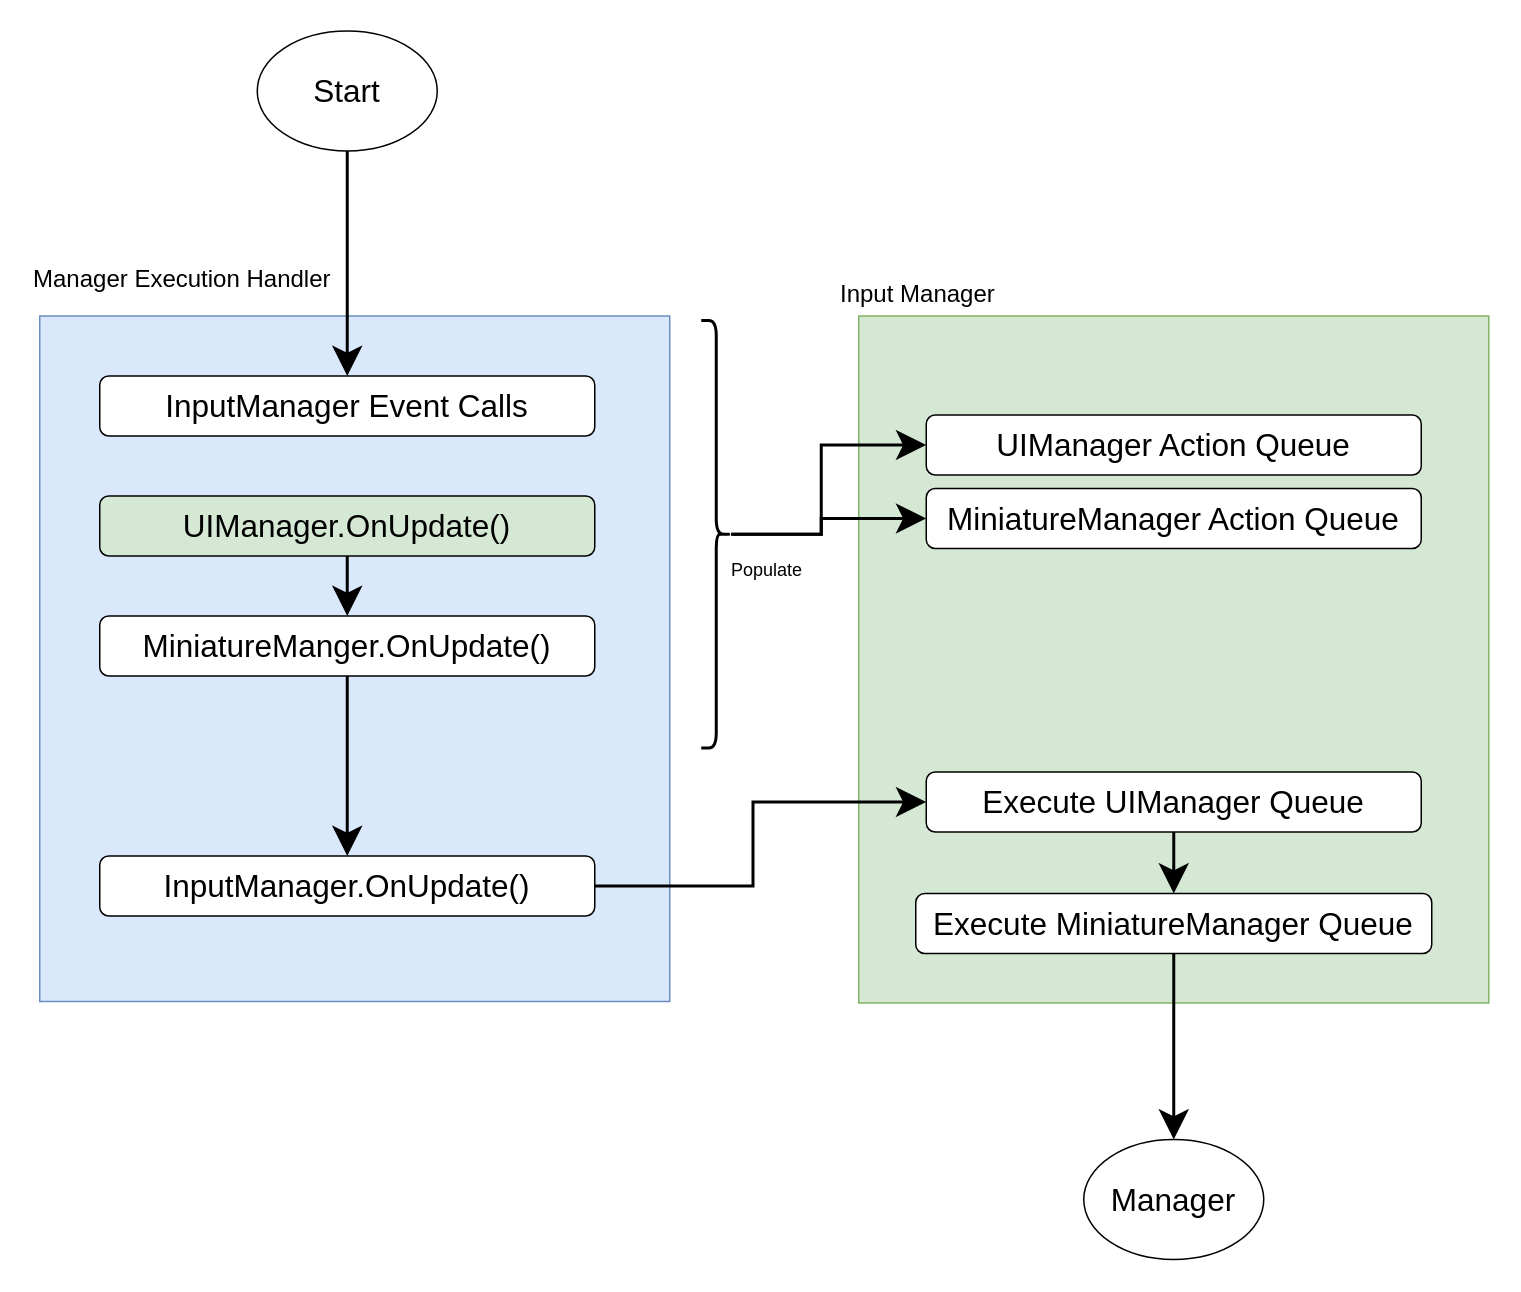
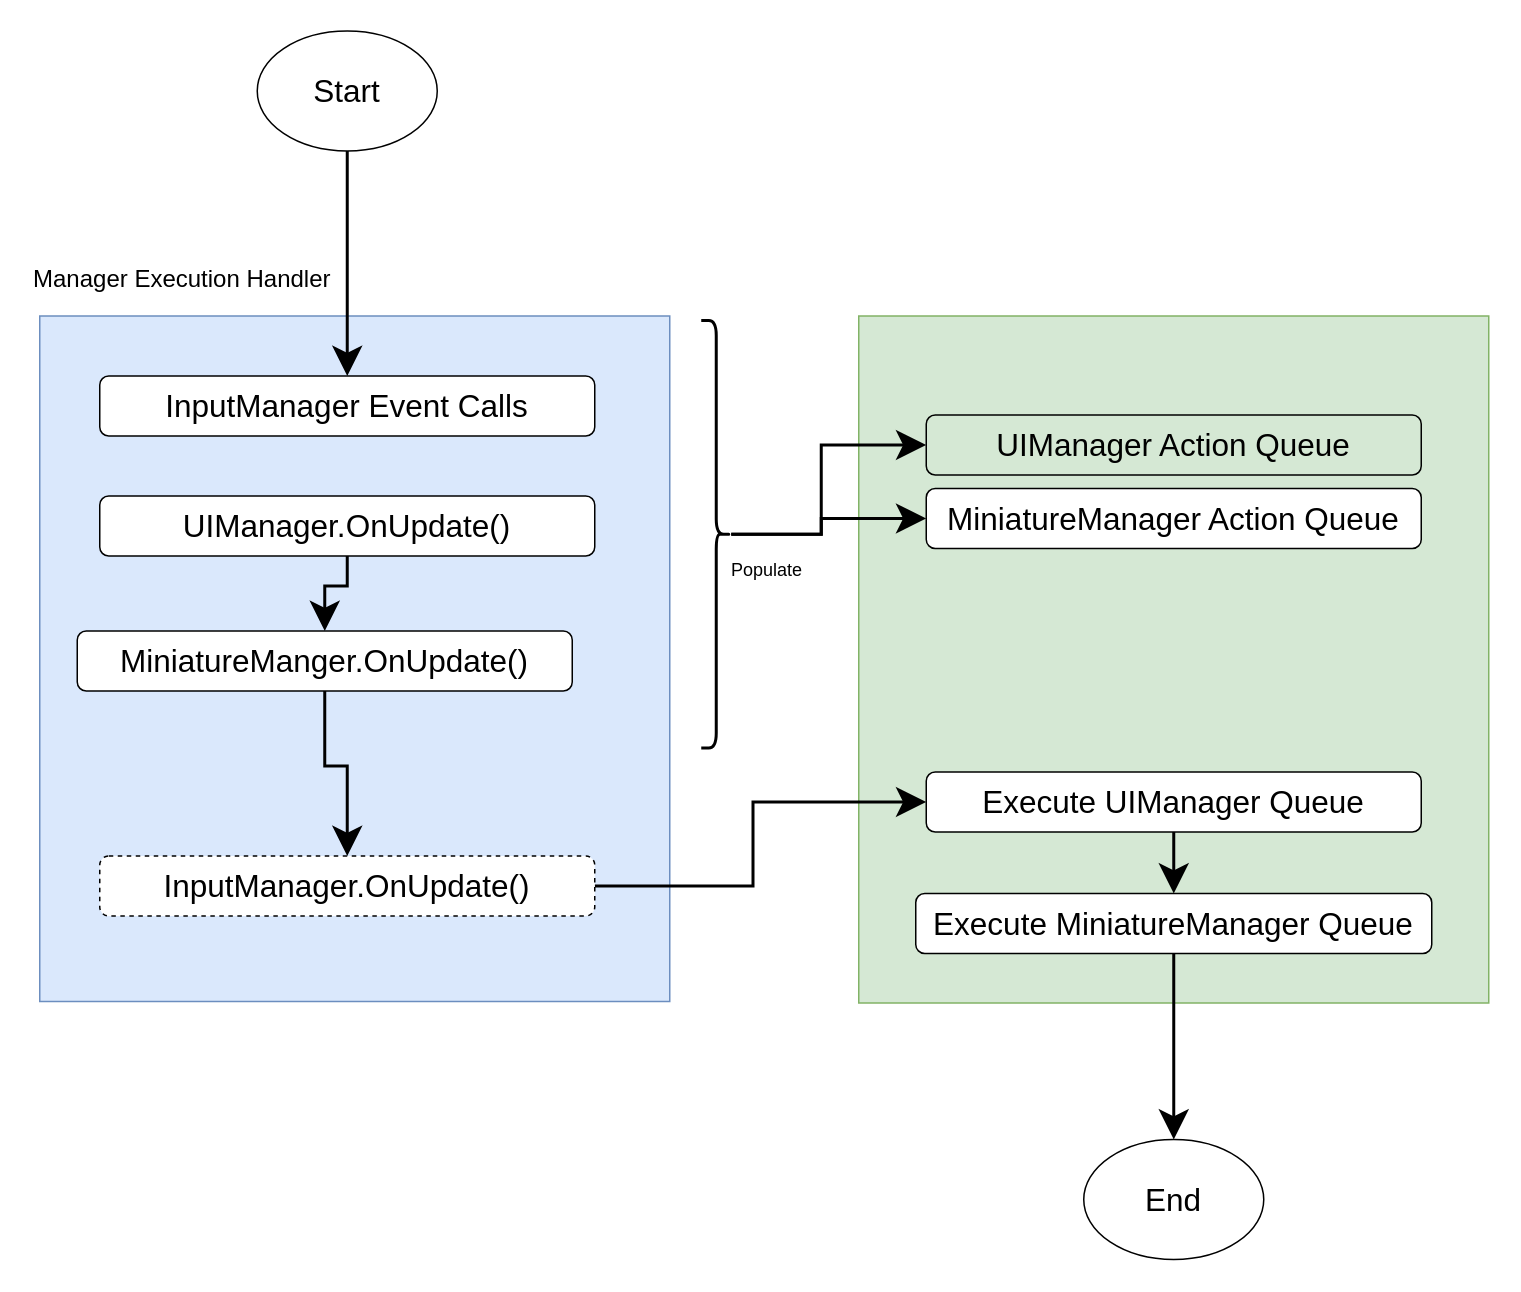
node "Input Manager": removed
node "UIManager Action Queue": fillcolor #ffffff -> #d5e8d4
node "UIManager.OnUpdate()": fillcolor #d5e8d4 -> #ffffff
node "MiniatureManger.OnUpdate()": moved (347, 646) -> (325, 661)
node "InputManager.OnUpdate()": style solid -> dashed
node "Manager": label "Manager" -> "End"
